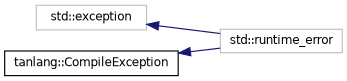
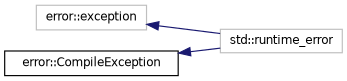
node "std::exception": label "std::exception" -> "error::exception"
node "tanlang::CompileException": label "tanlang::CompileException" -> "error::CompileException"
